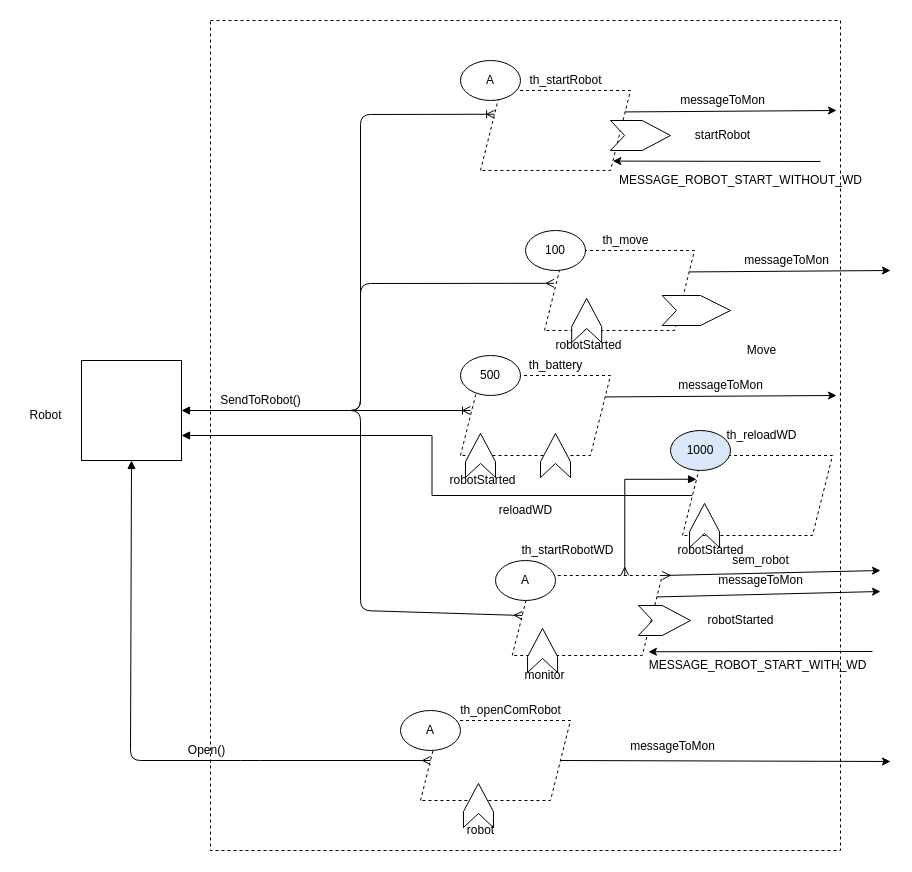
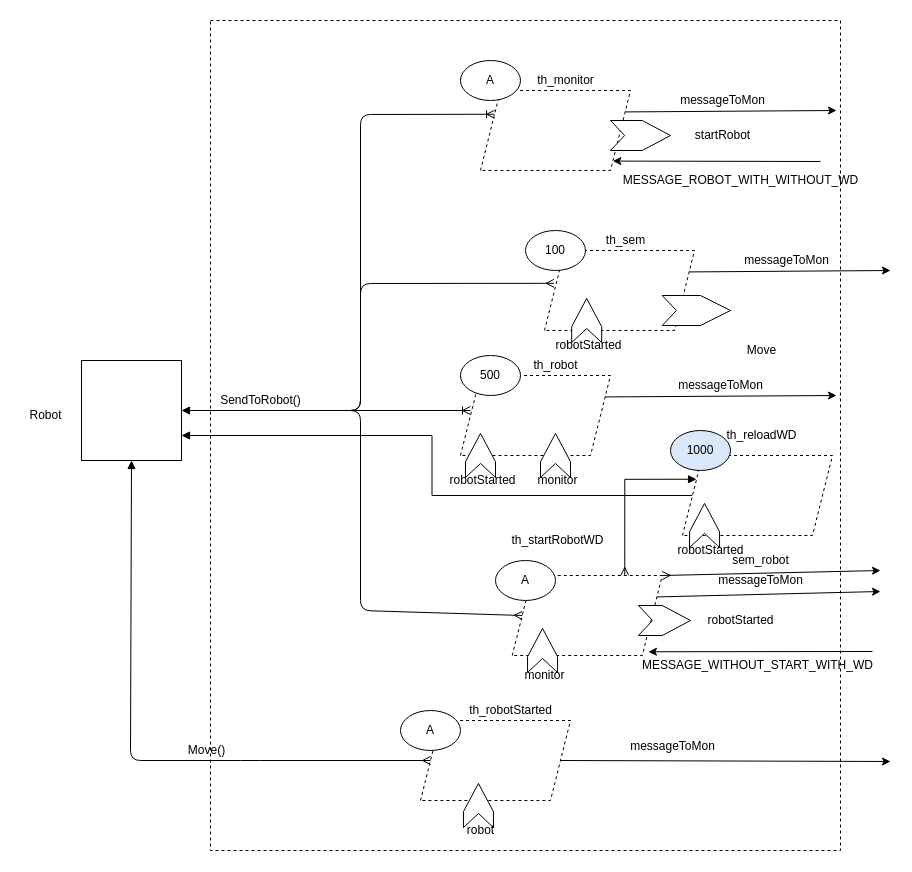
node "th_startRobot": label "th_startRobot" -> "th_monitor"
node "MESSAGE_ROBOT_START_WITHOUT_WD": label "MESSAGE_ROBOT_START_WITHOUT_WD" -> "MESSAGE_ROBOT_WITH_WITHOUT_WD"
node "th_move": label "th_move" -> "th_sem"
node "th_battery": label "th_battery" -> "th_robot"
node "monitor": added
node "reloadWD": removed
node "th_startRobotWD": moved (567, 551) -> (557, 541)
node "MESSAGE_ROBOT_START_WITH_WD": label "MESSAGE_ROBOT_START_WITH_WD" -> "MESSAGE_WITHOUT_START_WITH_WD"
node "th_openComRobot": label "th_openComRobot" -> "th_robotStarted"
node "Open()": label "Open()" -> "Move()"
